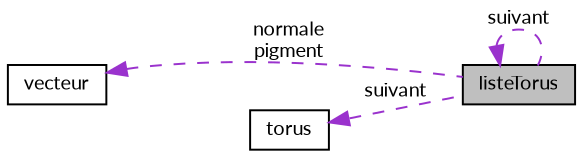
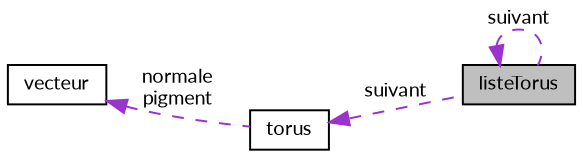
edge "listeTorus" -> "vecteur": now "torus" -> "vecteur"
